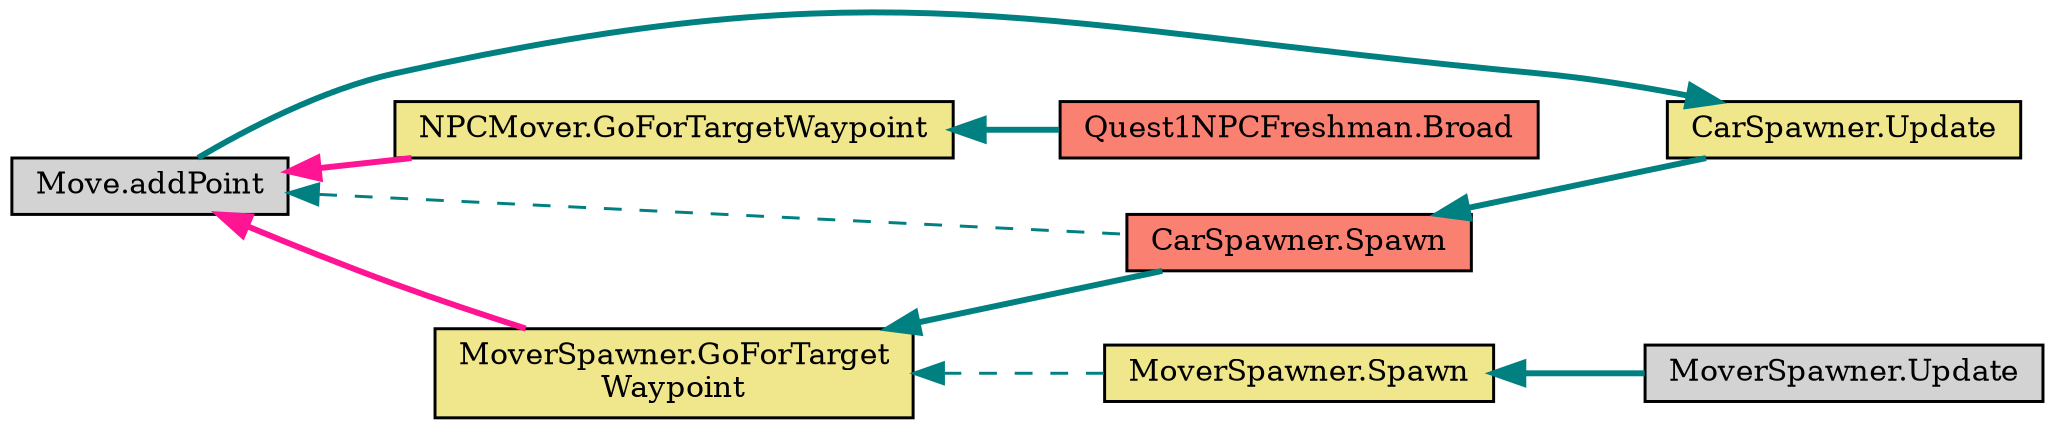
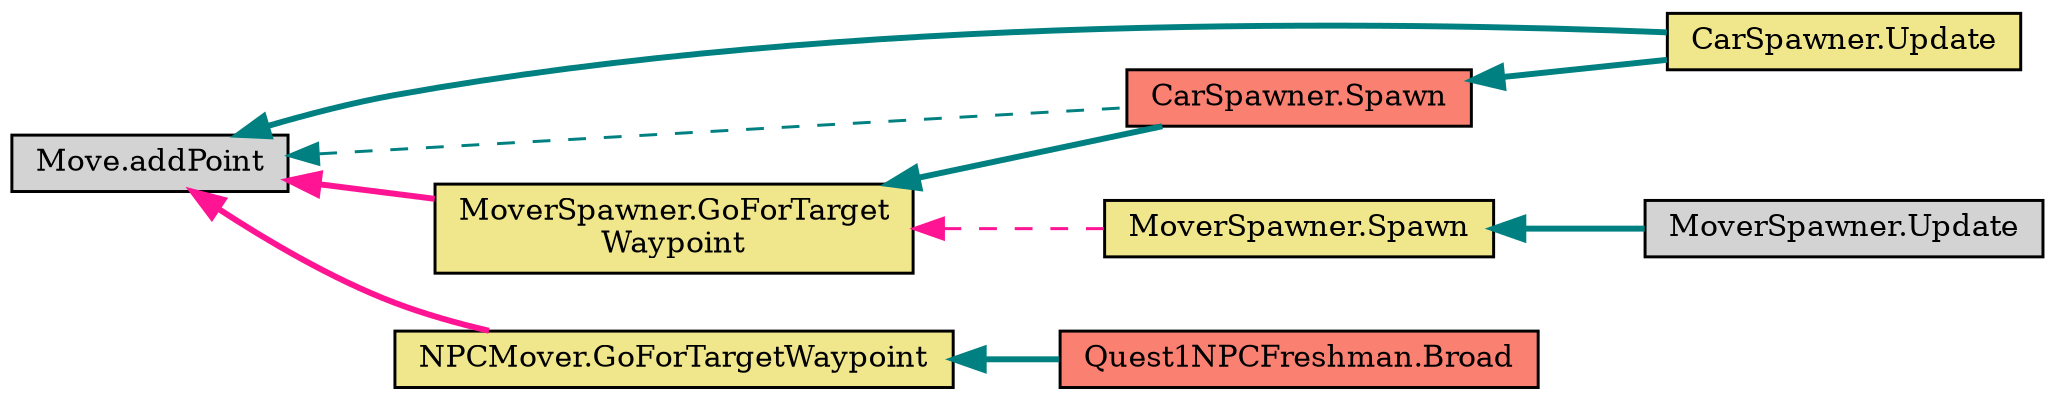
edge "Move.addPoint" -> "CarSpawner.Update": reversed
edge "MoverSpawner.Spawn" -> "MoverSpawner.GoForTarget Waypoint": color teal -> deeppink
